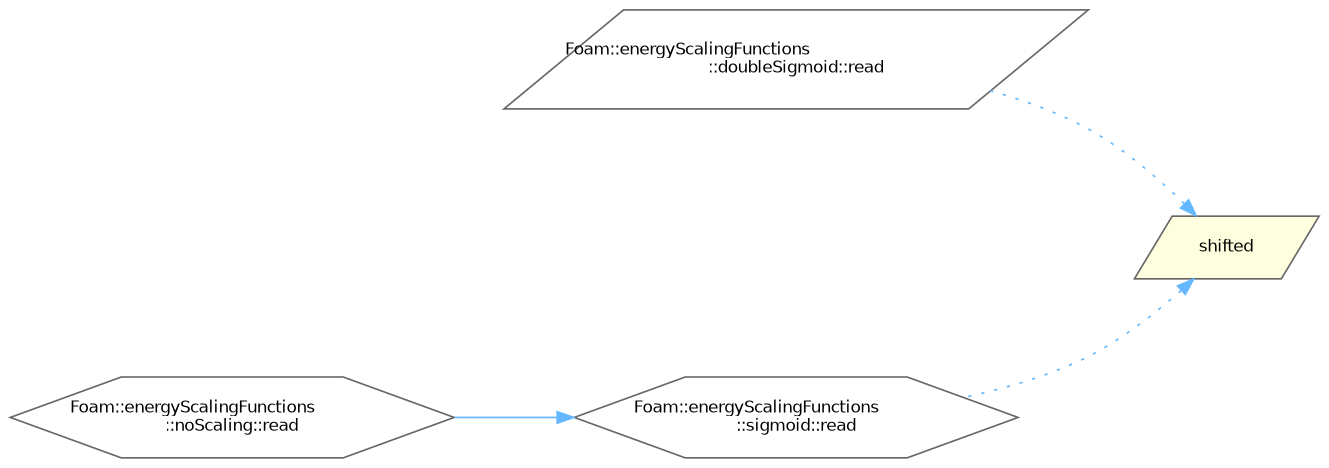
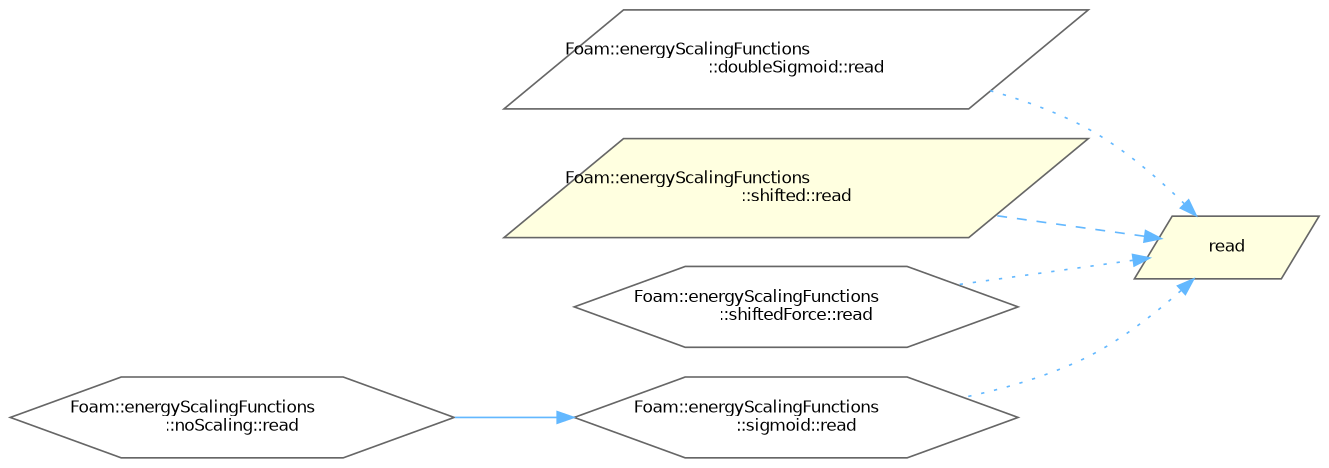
node "Foam::energyScalingFunctions ::shifted::read": added
node "shifted": label "shifted" -> "read"
node "Foam::energyScalingFunctions ::shiftedForce::read": added
